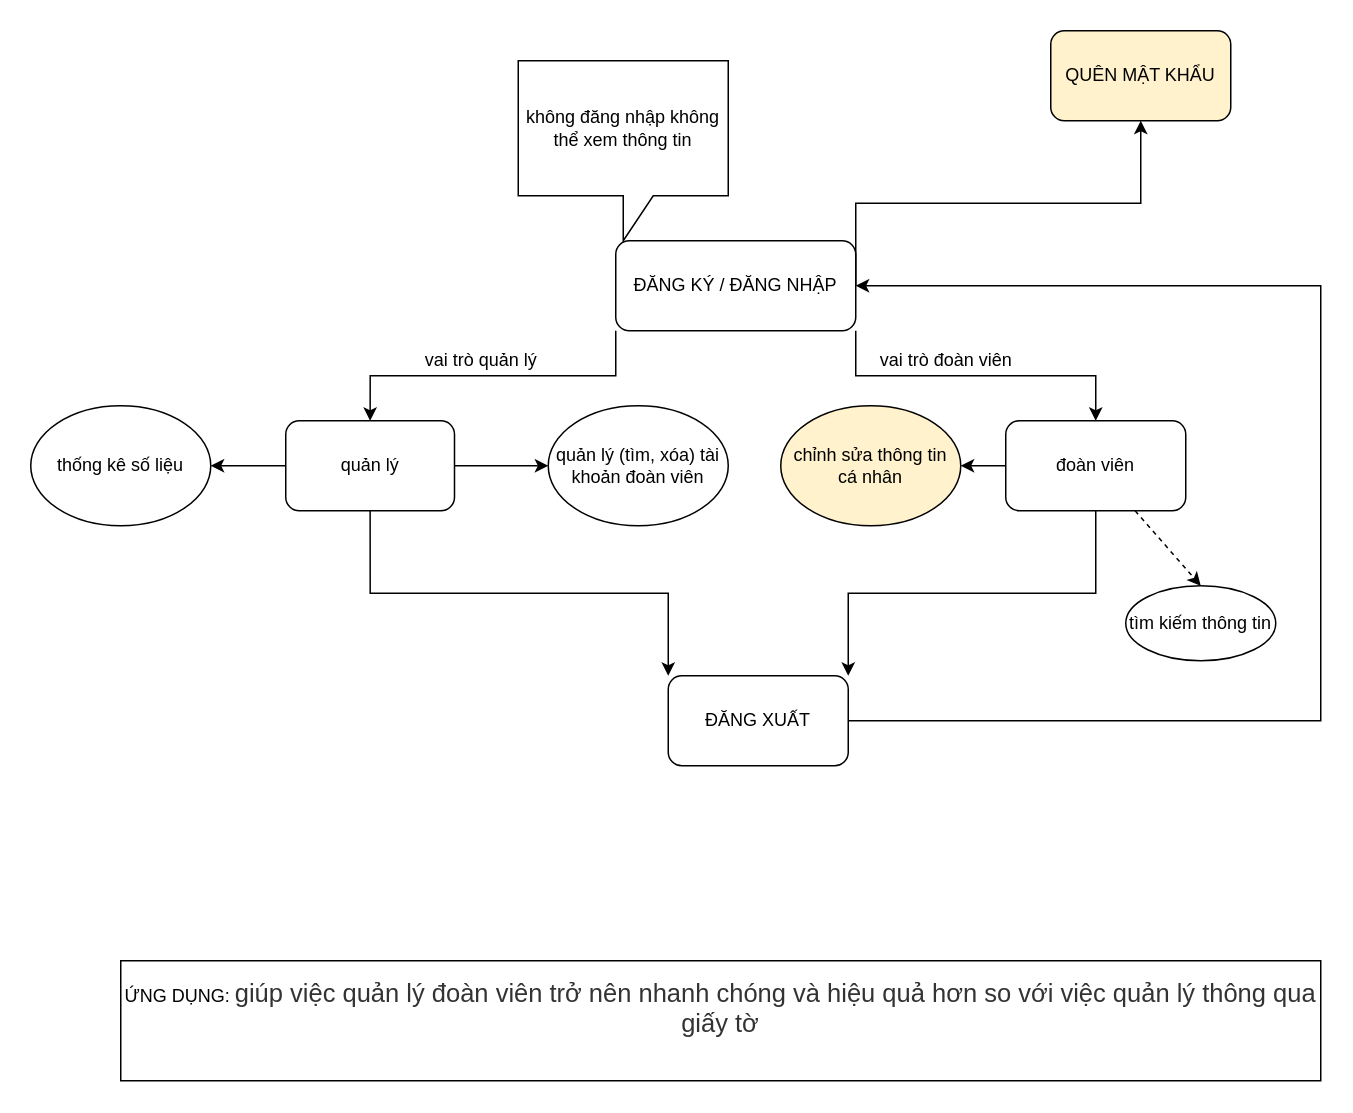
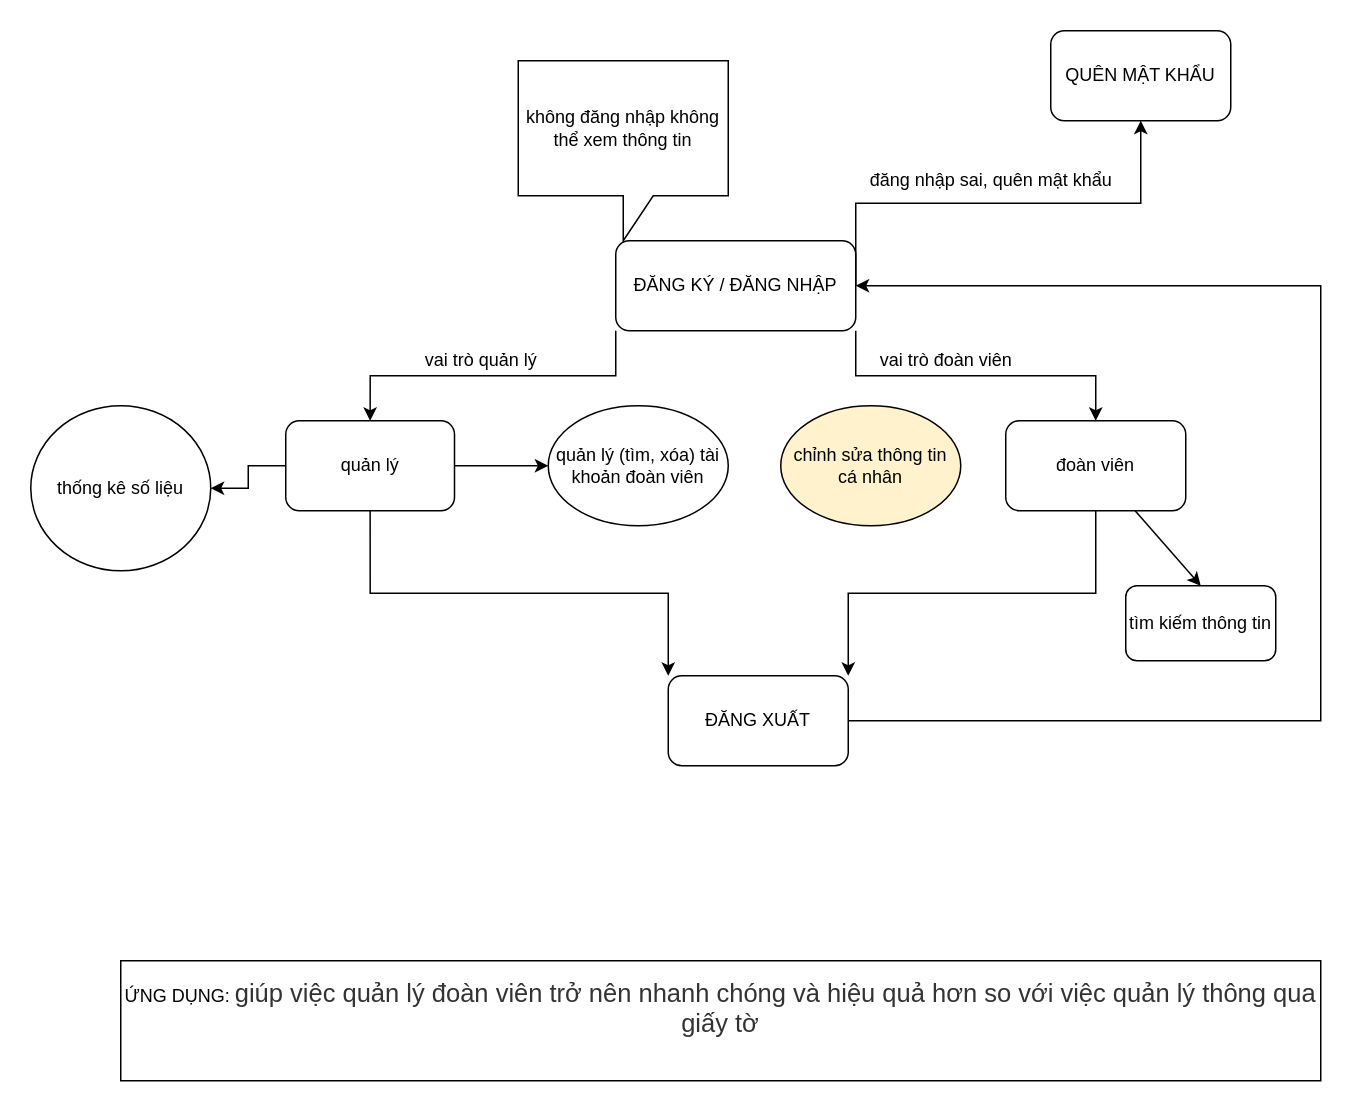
node "QUÊN MẬT KHẨU": fillcolor #fff2cc -> #ffffff
node "đăng nhập sai, quên mật khẩu": added
node "thống kê số liệu": size 180x120 -> 180x165
edge "đoàn viên" -> "chỉnh sửa thông tin cá nhân": removed
edge "đoàn viên" -> "tìm kiếm thông tin": style dashed -> solid
node "tìm kiếm thông tin": shape ellipse -> rounded rectangle
